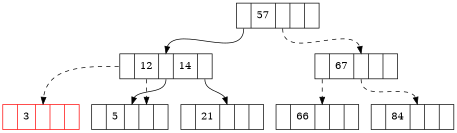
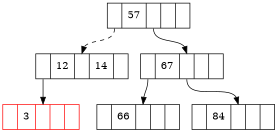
edge "57" -> "12": style solid -> dashed
edge "57" -> "67": style dashed -> solid
edge "12" -> "3": style dashed -> solid
edge "67" -> "66": style dashed -> solid
edge "67" -> "84": style dashed -> solid
node "5": removed
node "21": removed
